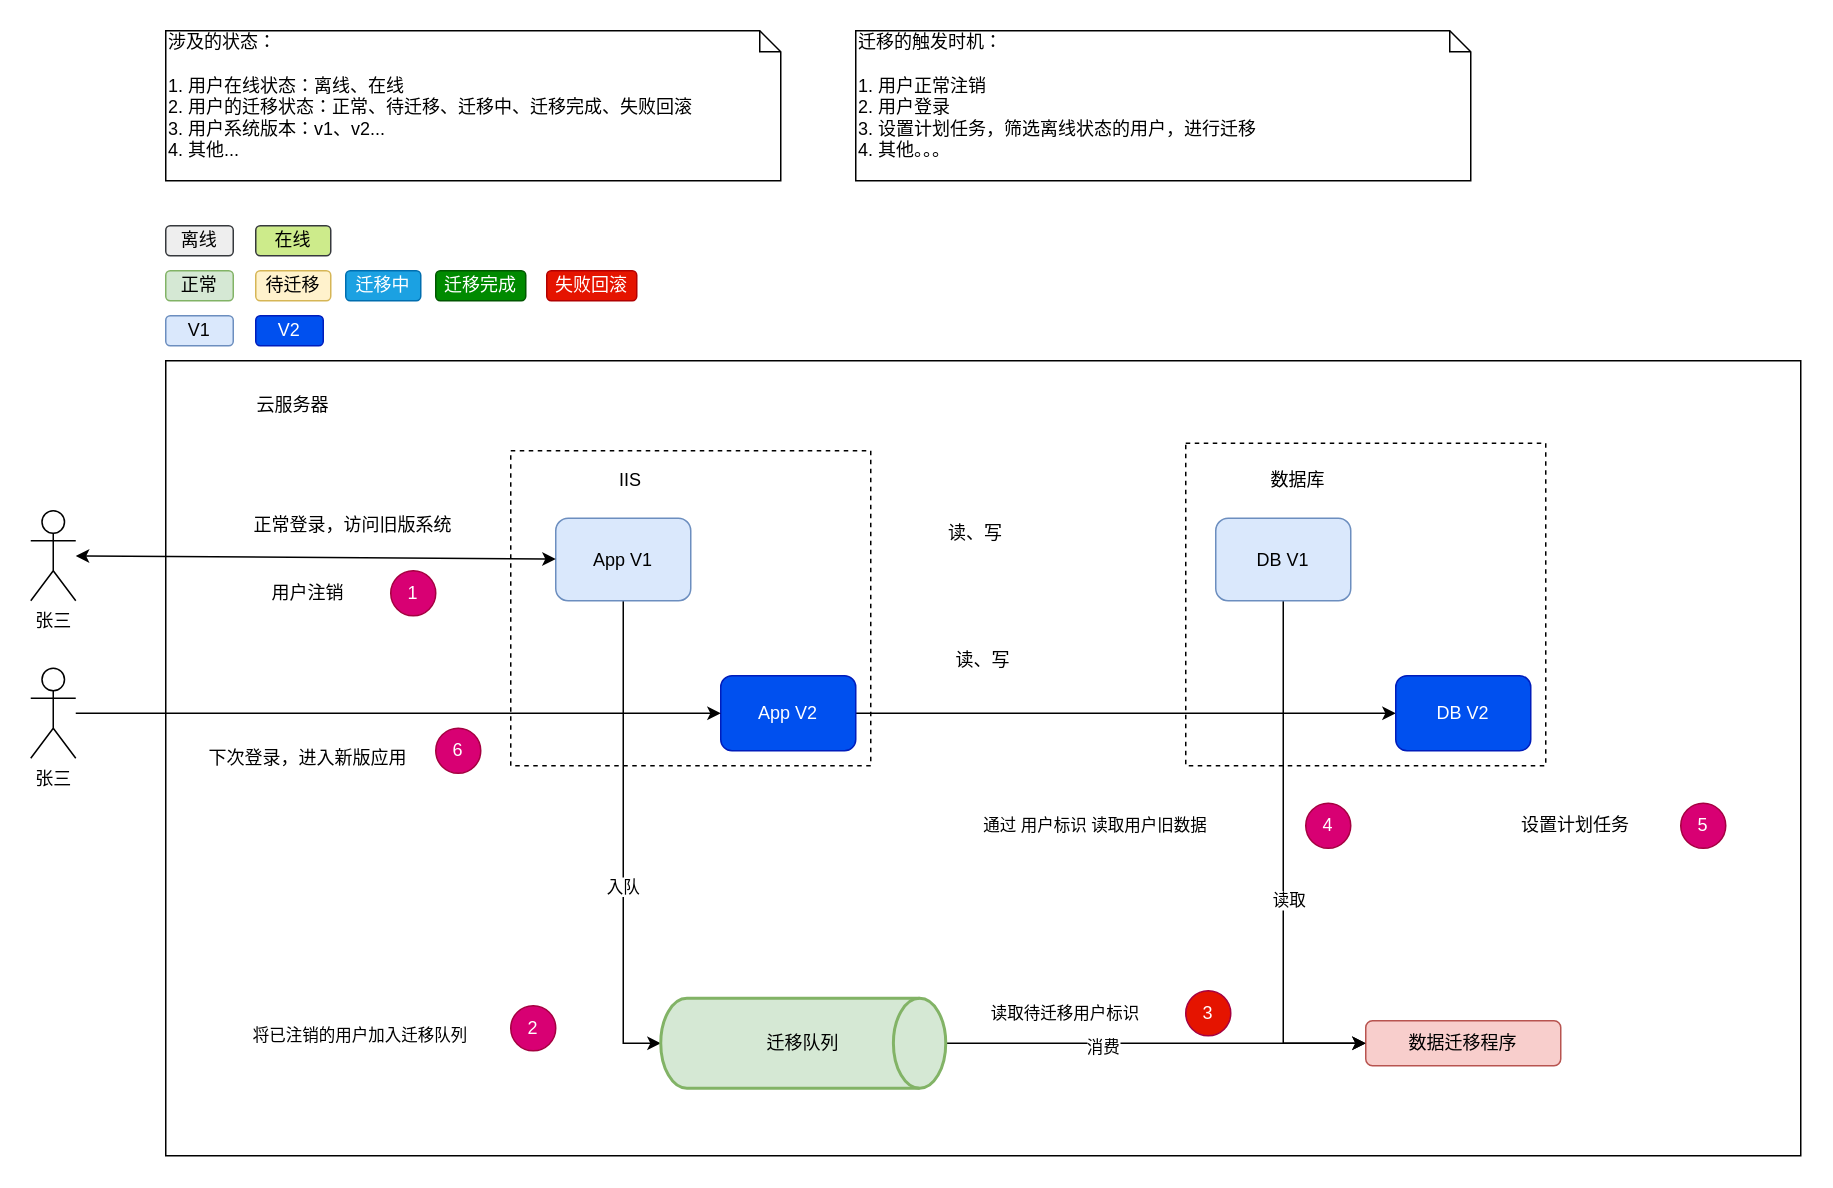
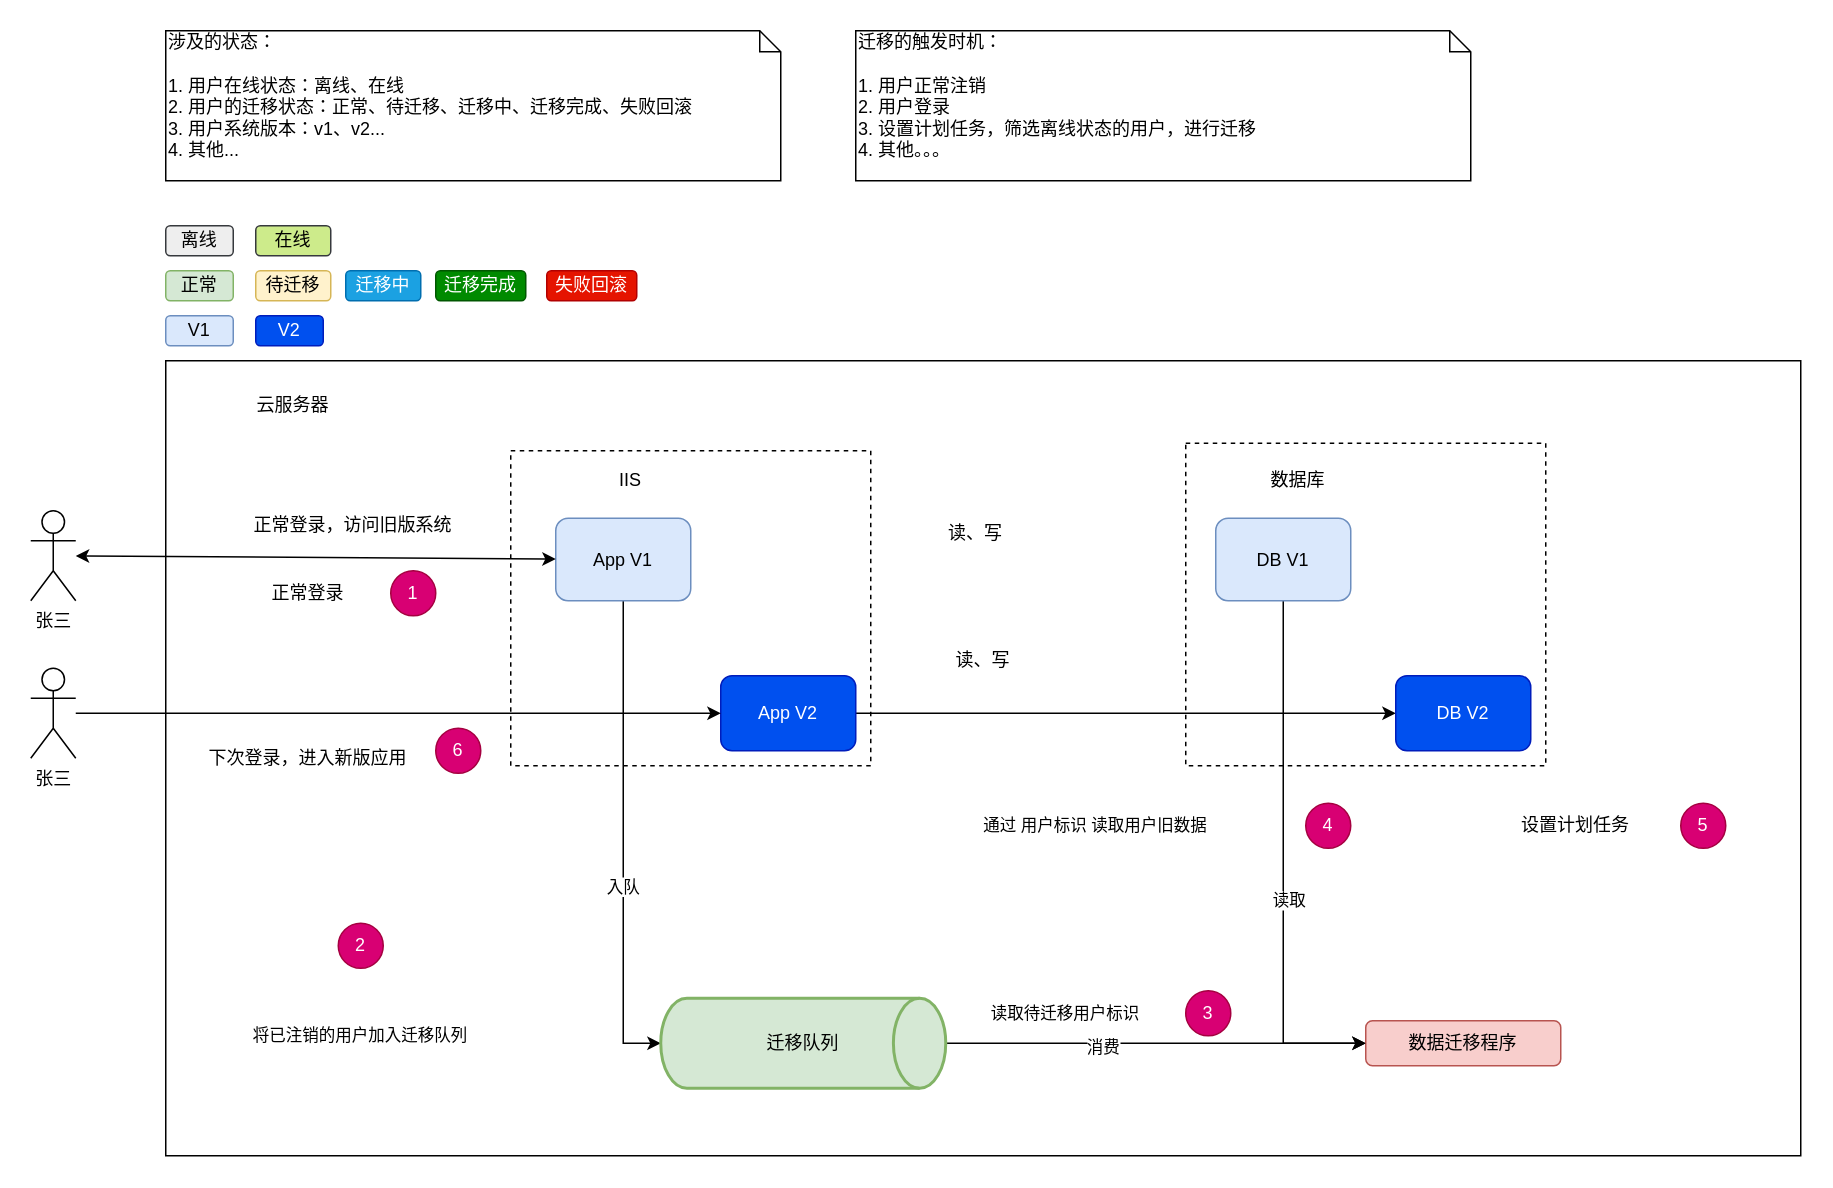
node "用户注销": label "用户注销" -> "正常登录"
node "3": fillcolor #e51400 -> #d80073
node "2": moved (533, 1028) -> (361, 946)
